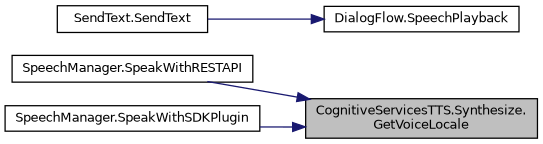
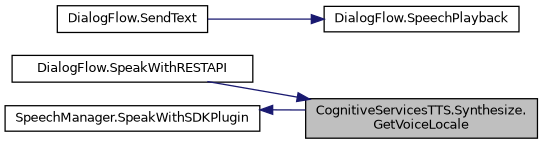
node "SendText.SendText": label "SendText.SendText" -> "DialogFlow.SendText"
node "SpeechManager.SpeakWithRESTAPI": label "SpeechManager.SpeakWithRESTAPI" -> "DialogFlow.SpeakWithRESTAPI"
edge "SpeechManager.SpeakWithSDKPlugin" -> "CognitiveServicesTTS.Synthesize. GetVoiceLocale": reversed
